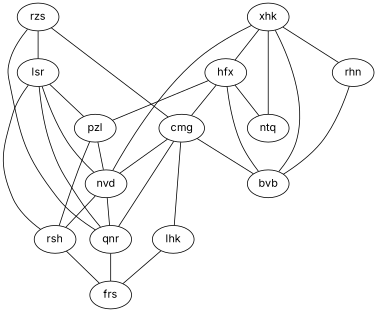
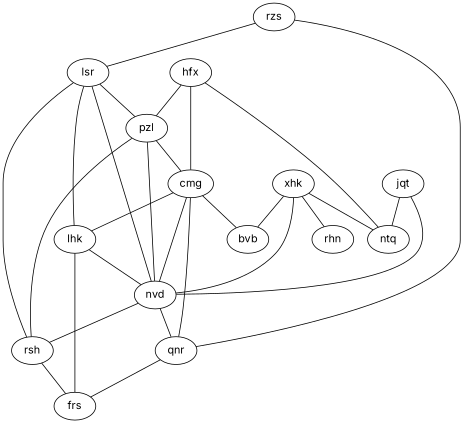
edge "xhk" -- "hfx": removed
edge "rzs" -- "cmg": now "pzl" -- "cmg"
edge "hfx" -- "bvb": removed
edge "rhn" -- "bvb": removed
edge "lsr" -- "qnr": now "lsr" -- "lhk"
node "jqt": added
edge "lhk" -- "nvd": added
